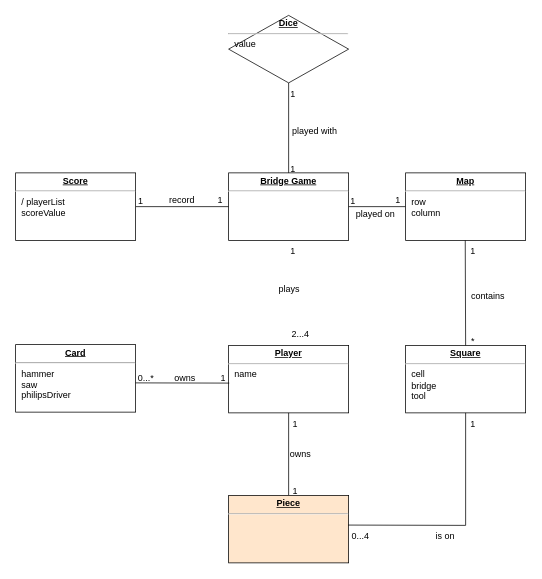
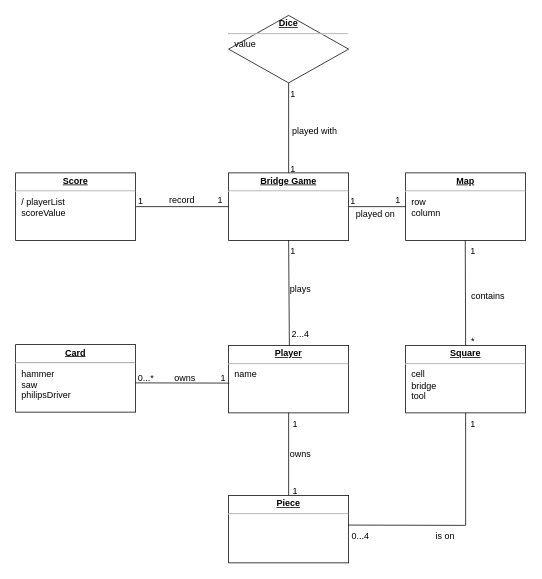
node "plays": moved (289, 289) -> (300, 289)
edge "Bridge Game" -- "2...4": added
node "Piece": fillcolor #ffe6cc -> #ffffff
